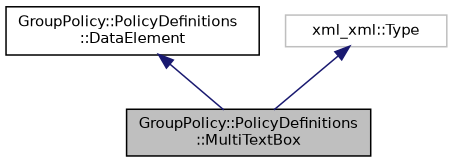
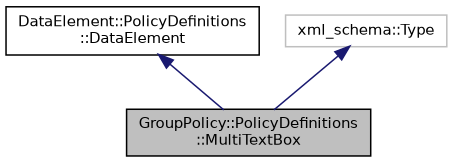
node "GroupPolicy::PolicyDefinitions ::DataElement": label "GroupPolicy::PolicyDefinitions ::DataElement" -> "DataElement::PolicyDefinitions ::DataElement"
node "xml_xml::Type": label "xml_xml::Type" -> "xml_schema::Type"
